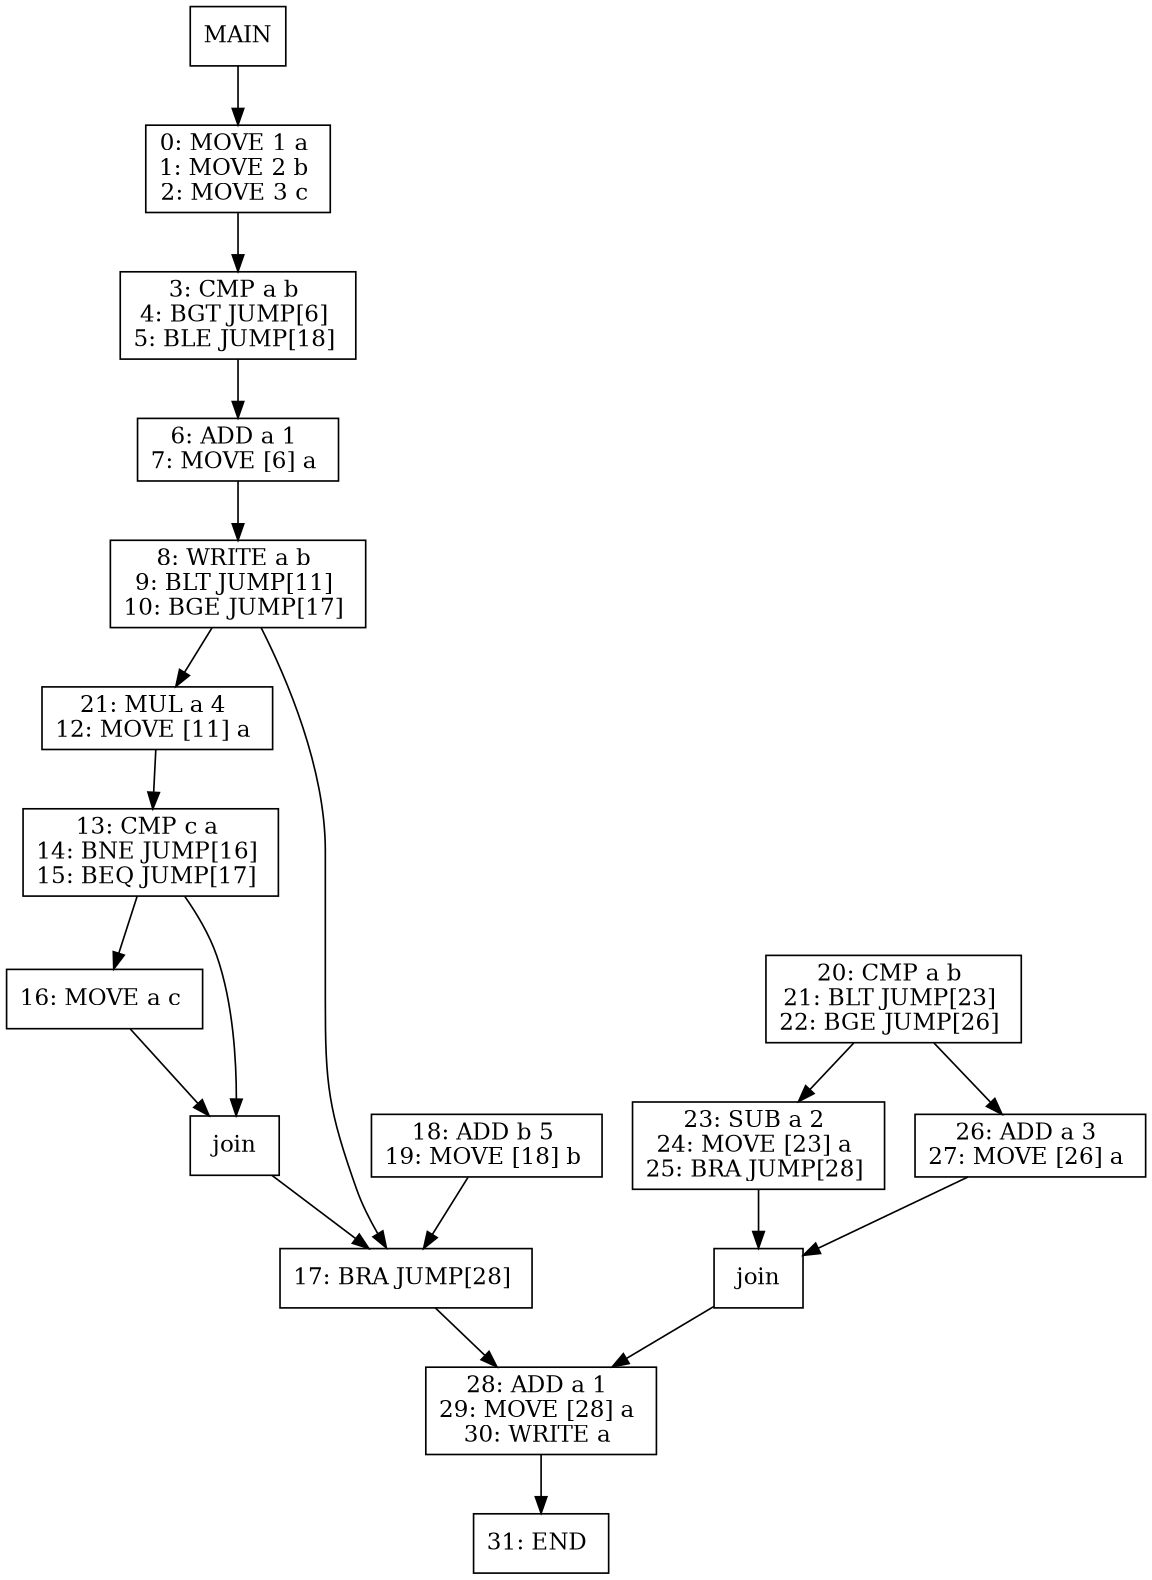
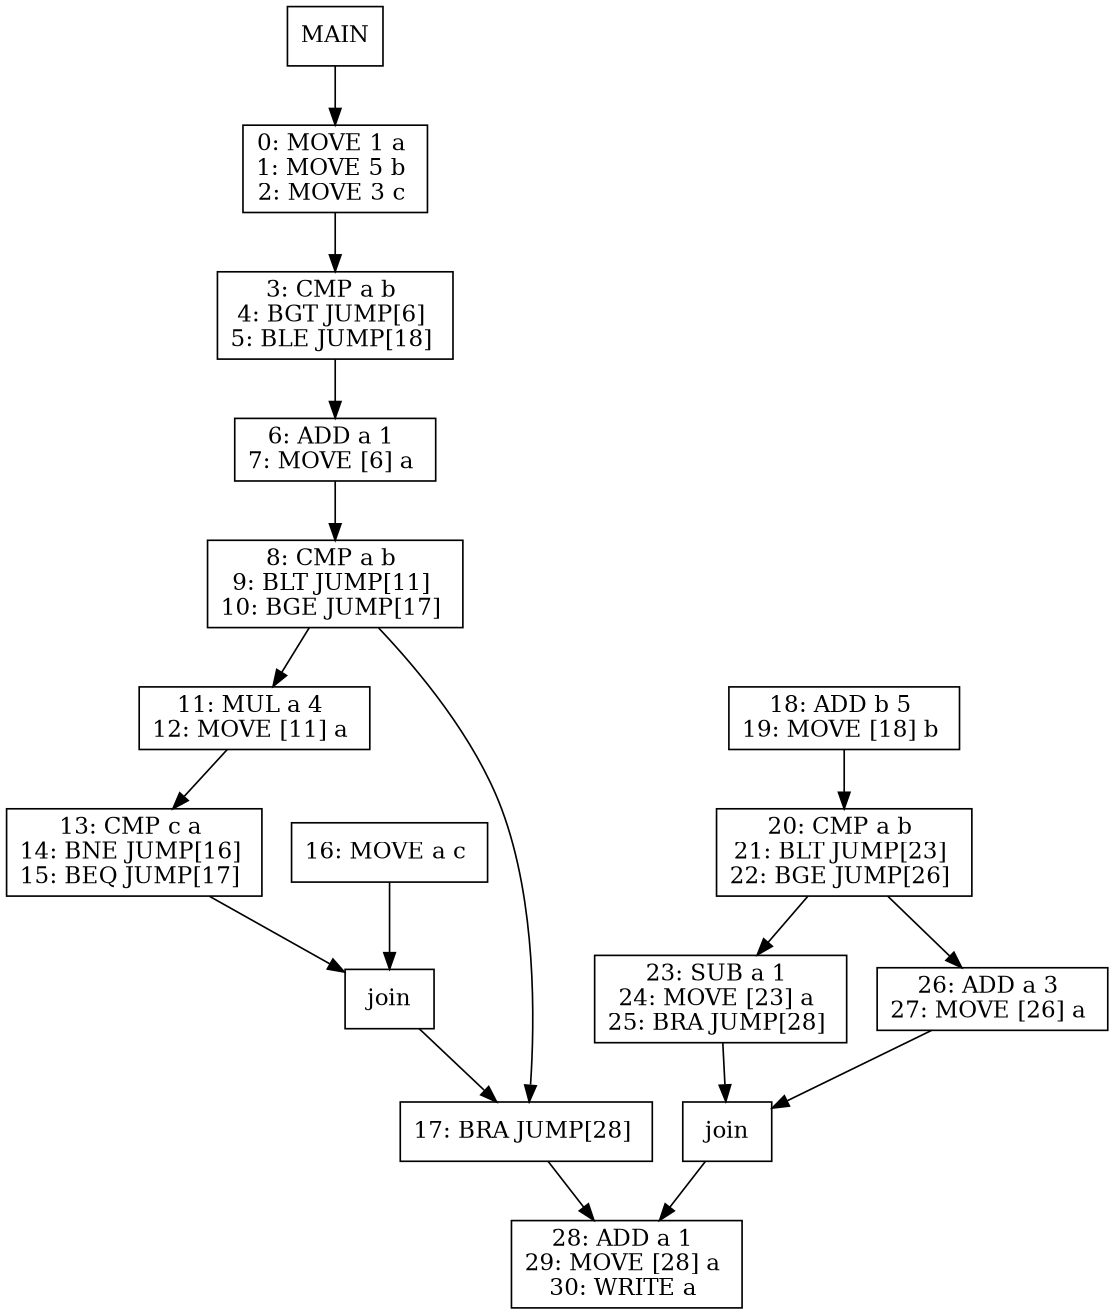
node "0: MOVE 1 a 1: MOVE 2 b 2: MOVE 3 c": label "0: MOVE 1 a 1: MOVE 2 b 2: MOVE 3 c" -> "0: MOVE 1 a 1: MOVE 5 b 2: MOVE 3 c"
node "8: WRITE a b 9: BLT JUMP[11] 10: BGE JUMP[17]": label "8: WRITE a b 9: BLT JUMP[11] 10: BGE JUMP[17]" -> "8: CMP a b 9: BLT JUMP[11] 10: BGE JUMP[17]"
node "21: MUL a 4 12: MOVE [11] a": label "21: MUL a 4 12: MOVE [11] a" -> "11: MUL a 4 12: MOVE [11] a"
edge "13: CMP c a 14: BNE JUMP[16] 15: BEQ JUMP[17]" -> "16: MOVE a c": removed
node "23: SUB a 2 24: MOVE [23] a 25: BRA JUMP[28]": label "23: SUB a 2 24: MOVE [23] a 25: BRA JUMP[28]" -> "23: SUB a 1 24: MOVE [23] a 25: BRA JUMP[28]"
edge "18: ADD b 5 19: MOVE [18] b" -> "17: BRA JUMP[28]": now "18: ADD b 5 19: MOVE [18] b" -> "20: CMP a b 21: BLT JUMP[23] 22: BGE JUMP[26]"
node "31: END": removed
